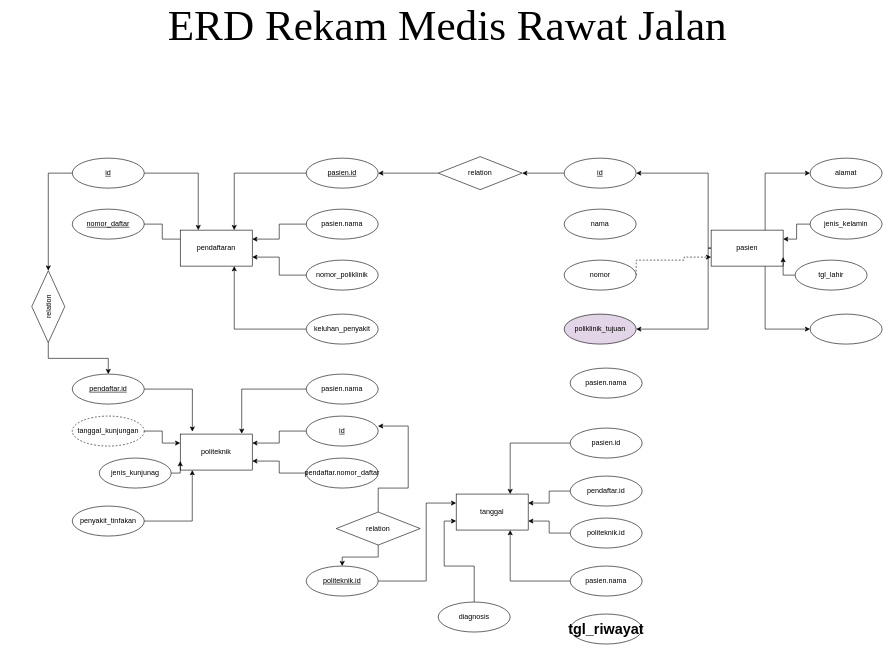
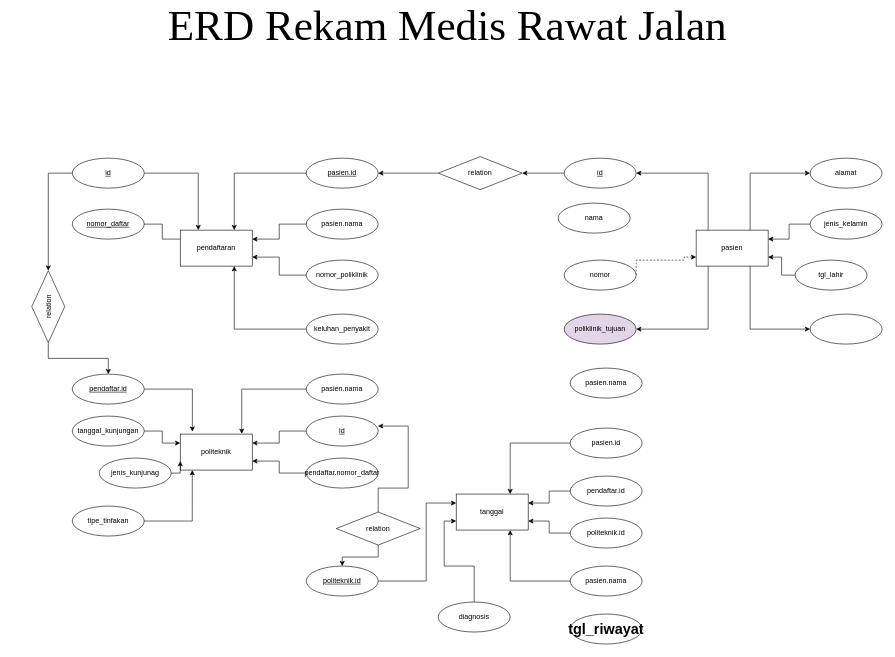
node "nama": moved (600, 224) -> (594, 218)
node "pasien": moved (747, 248) -> (732, 248)
node "tanggal_kunjungan": style dashed -> solid
node "penyakit_tinfakan": label "penyakit_tinfakan" -> "tipe_tinfakan"
